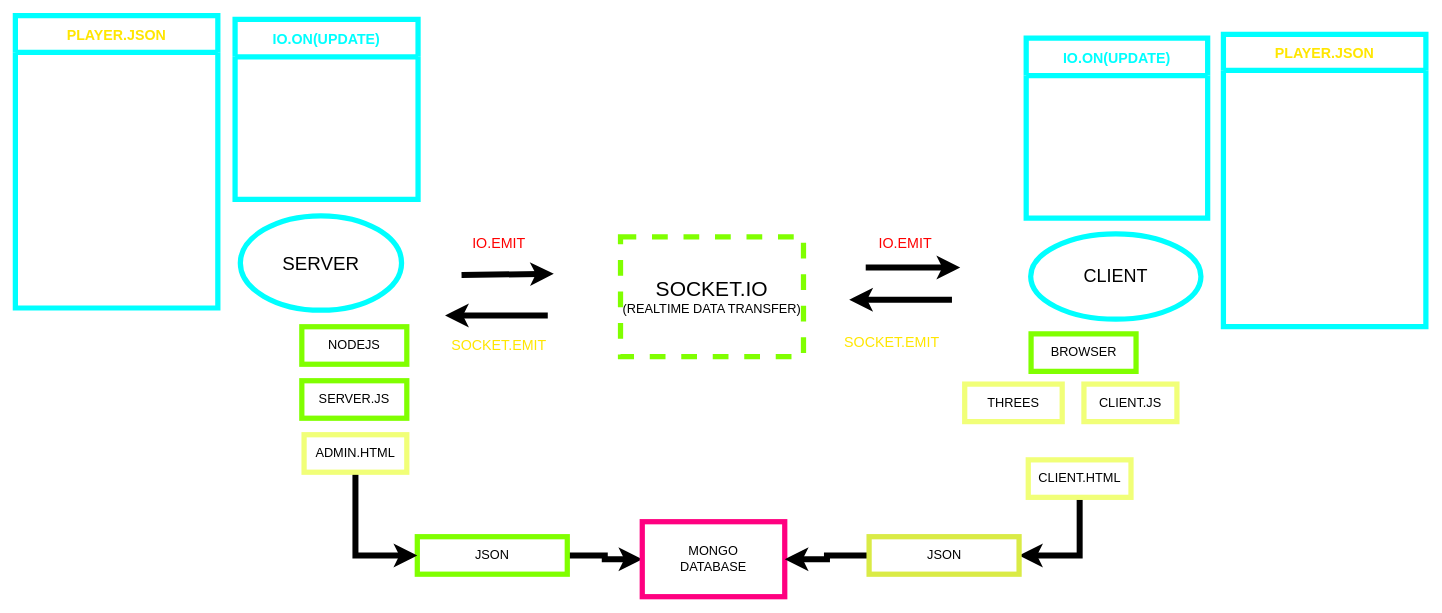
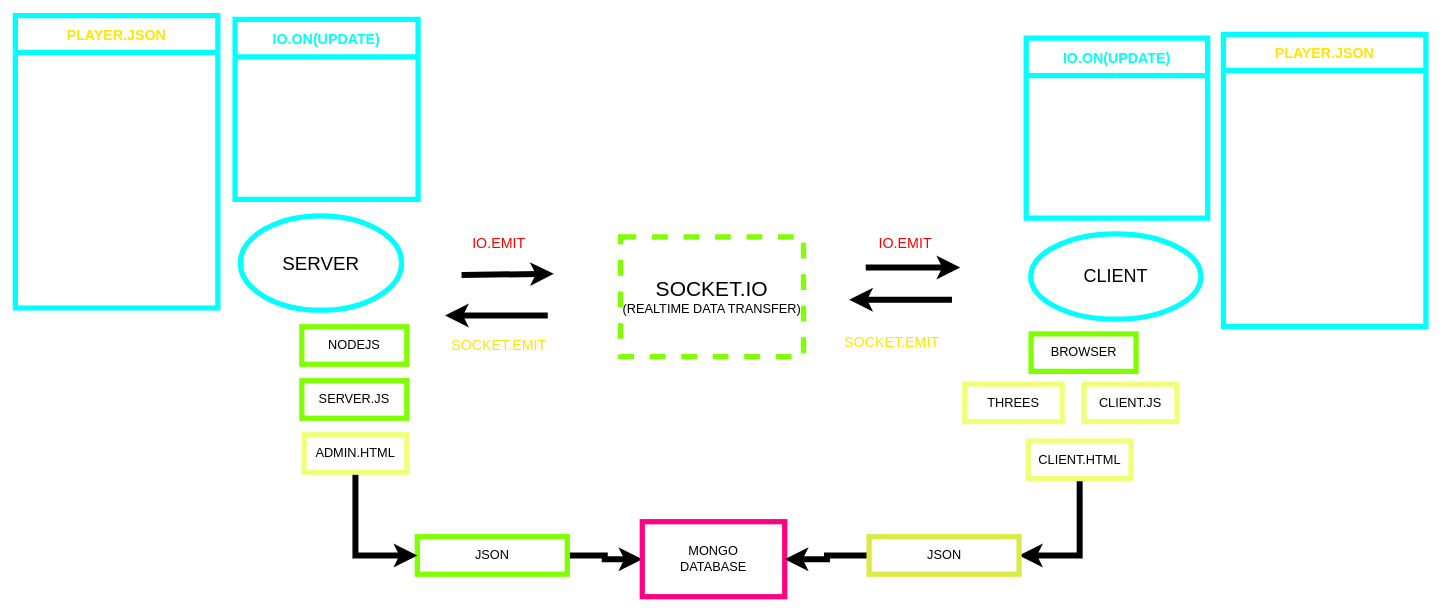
node "CLIENT.HTML": moved (1080, 479) -> (1080, 460)
